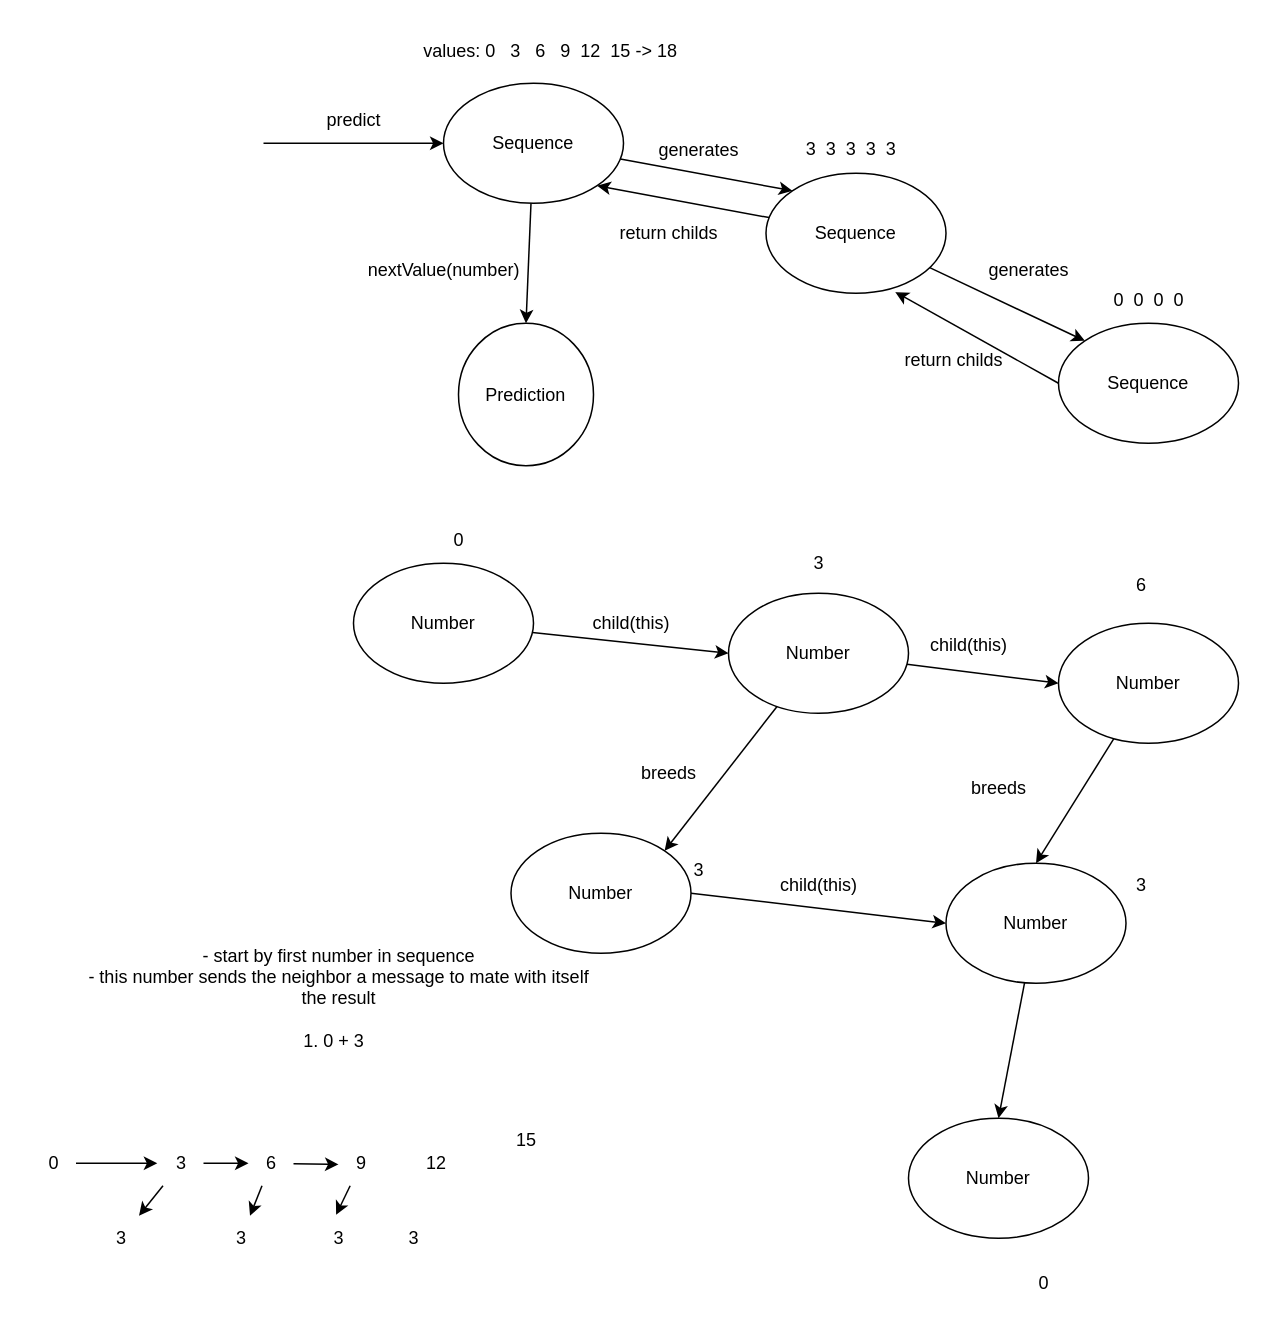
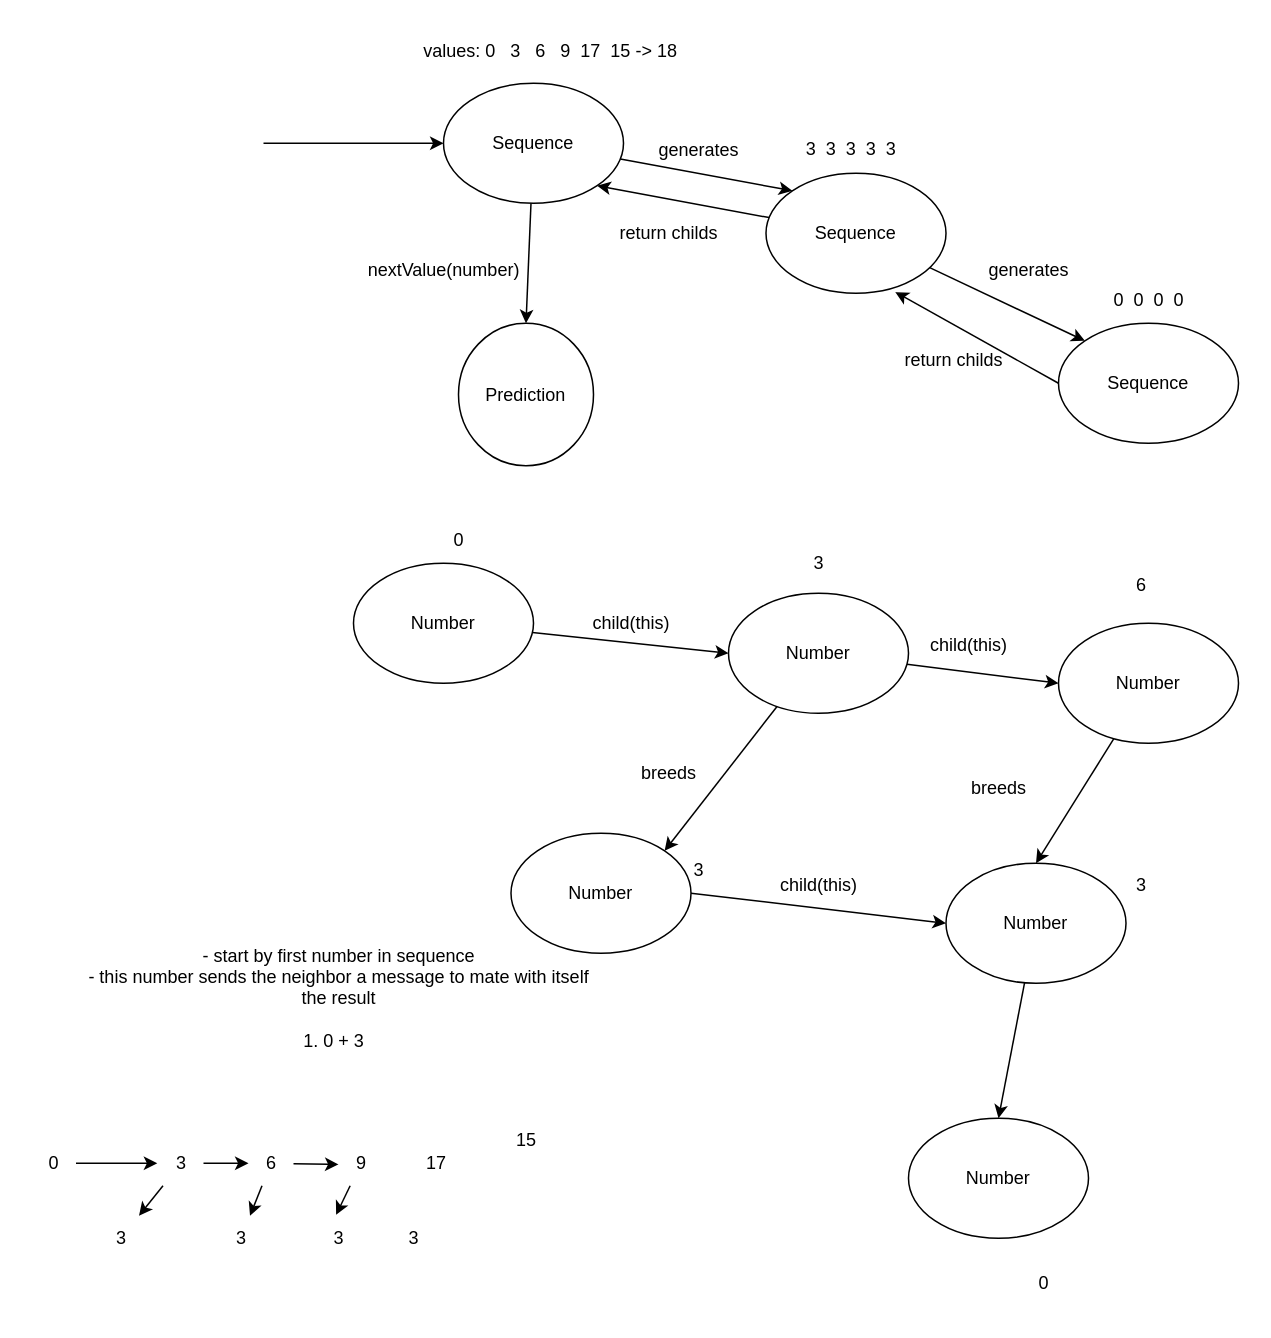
node "values: 0 3 6 9 12 15 -> 18": label "values: 0 3 6 9 12 15 -> 18" -> "values: 0 3 6 9 17 15 -> 18"
node "predict": removed
node "12": label "12" -> "17"
